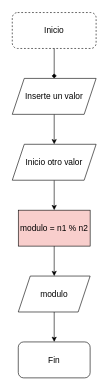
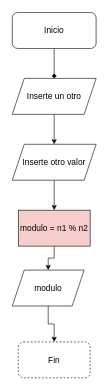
node "Inicio": style dashed -> solid
node "Inserte un valor": label "Inserte un valor" -> "Inserte un otro"
node "Inicio otro valor": label "Inicio otro valor" -> "Inserte otro valor"
node "modulo": moved (54, 294) -> (48, 288)
node "Fin": style solid -> dashed
